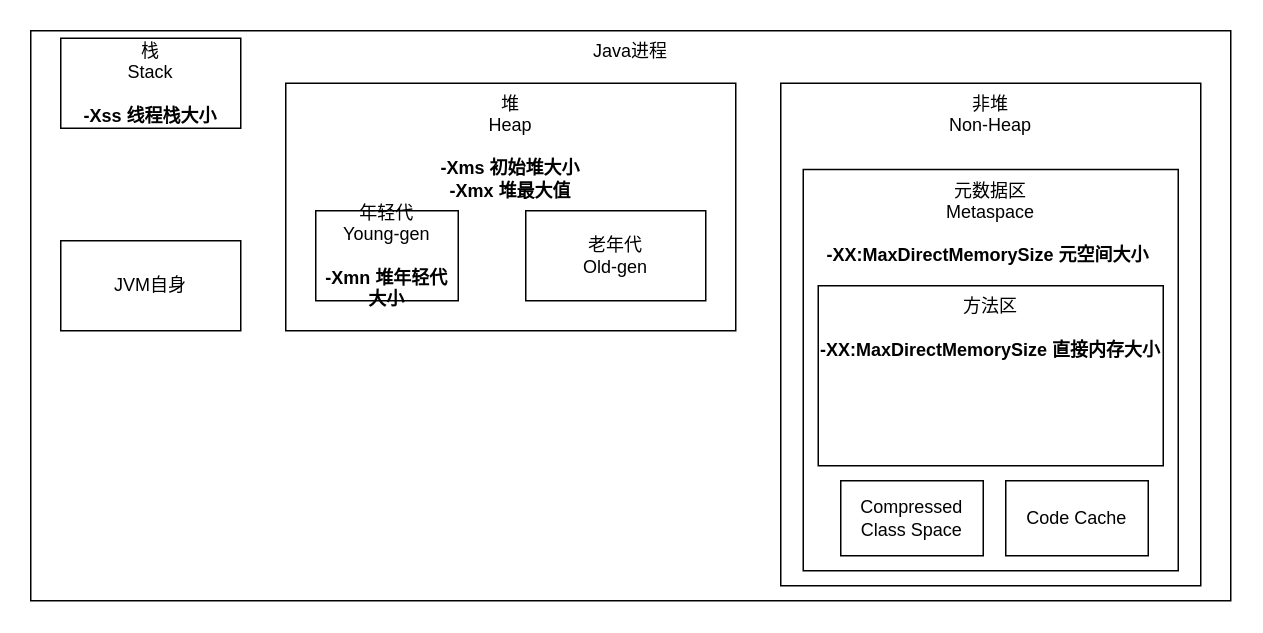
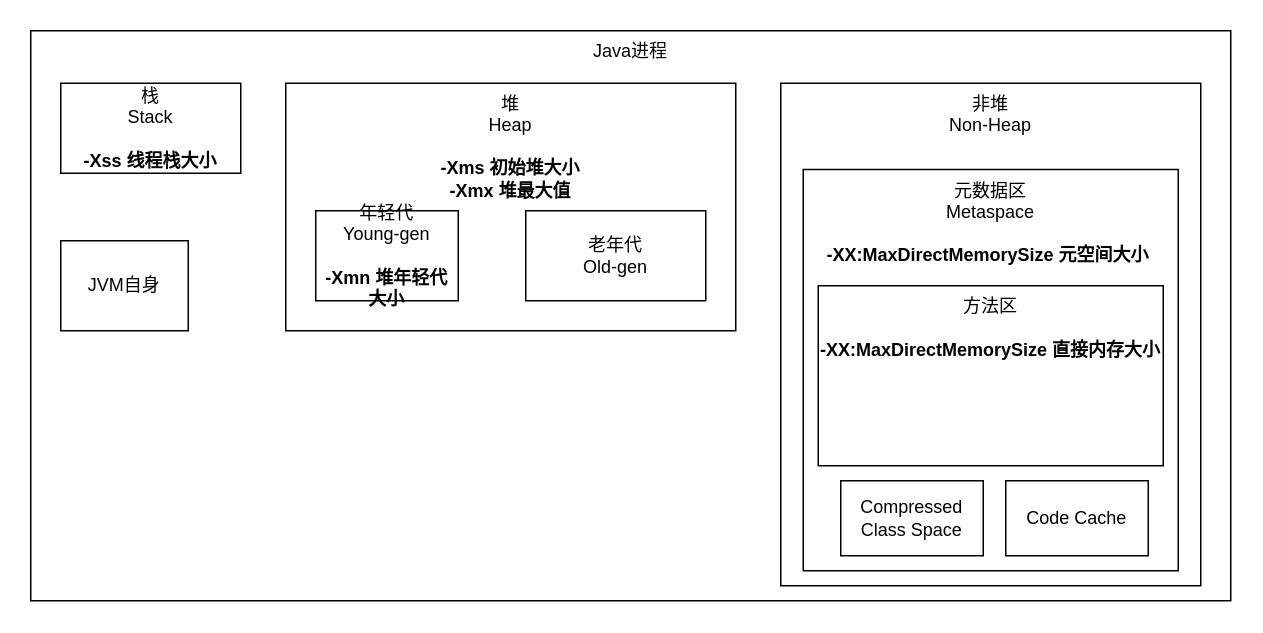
node "栈 Stack -Xss 线程栈大小": moved (151, 83) -> (151, 128)
node "JVM自身": size 180x90 -> 128x90
